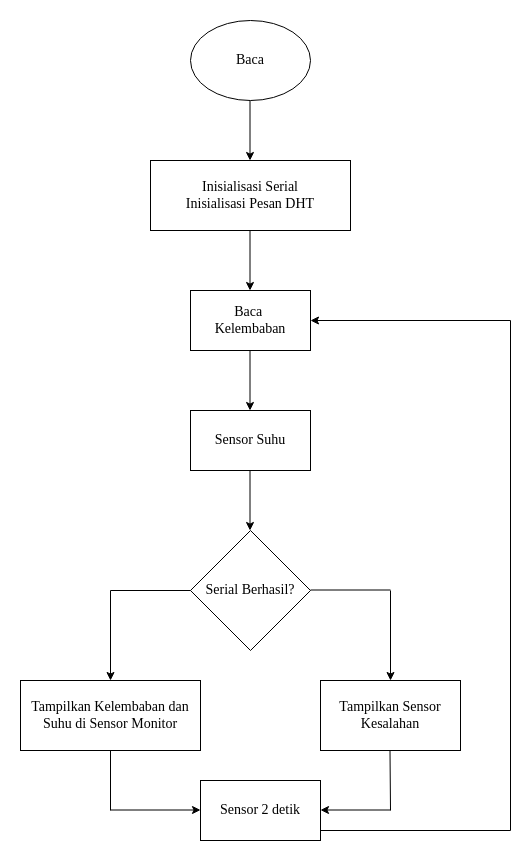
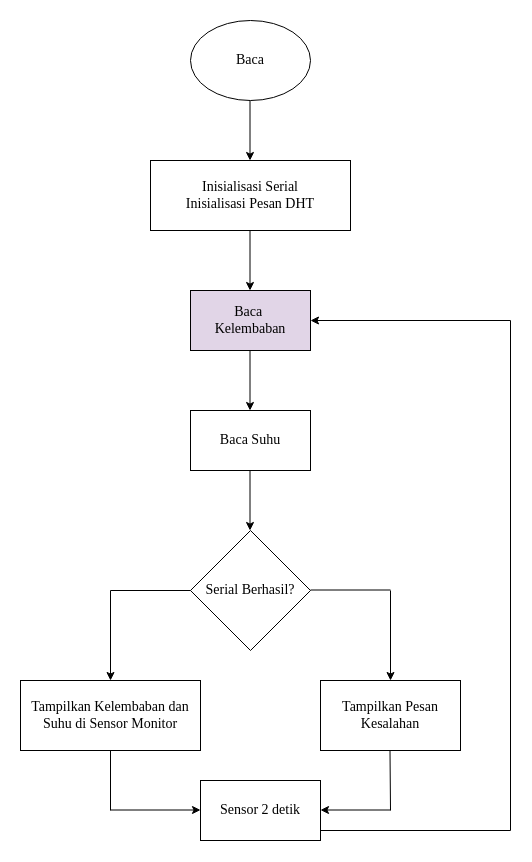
node "Baca Kelembaban": fillcolor #ffffff -> #e1d5e7
node "Sensor Suhu": label "Sensor Suhu" -> "Baca Suhu"
node "Tampilkan Sensor Kesalahan": label "Tampilkan Sensor Kesalahan" -> "Tampilkan Pesan Kesalahan"
